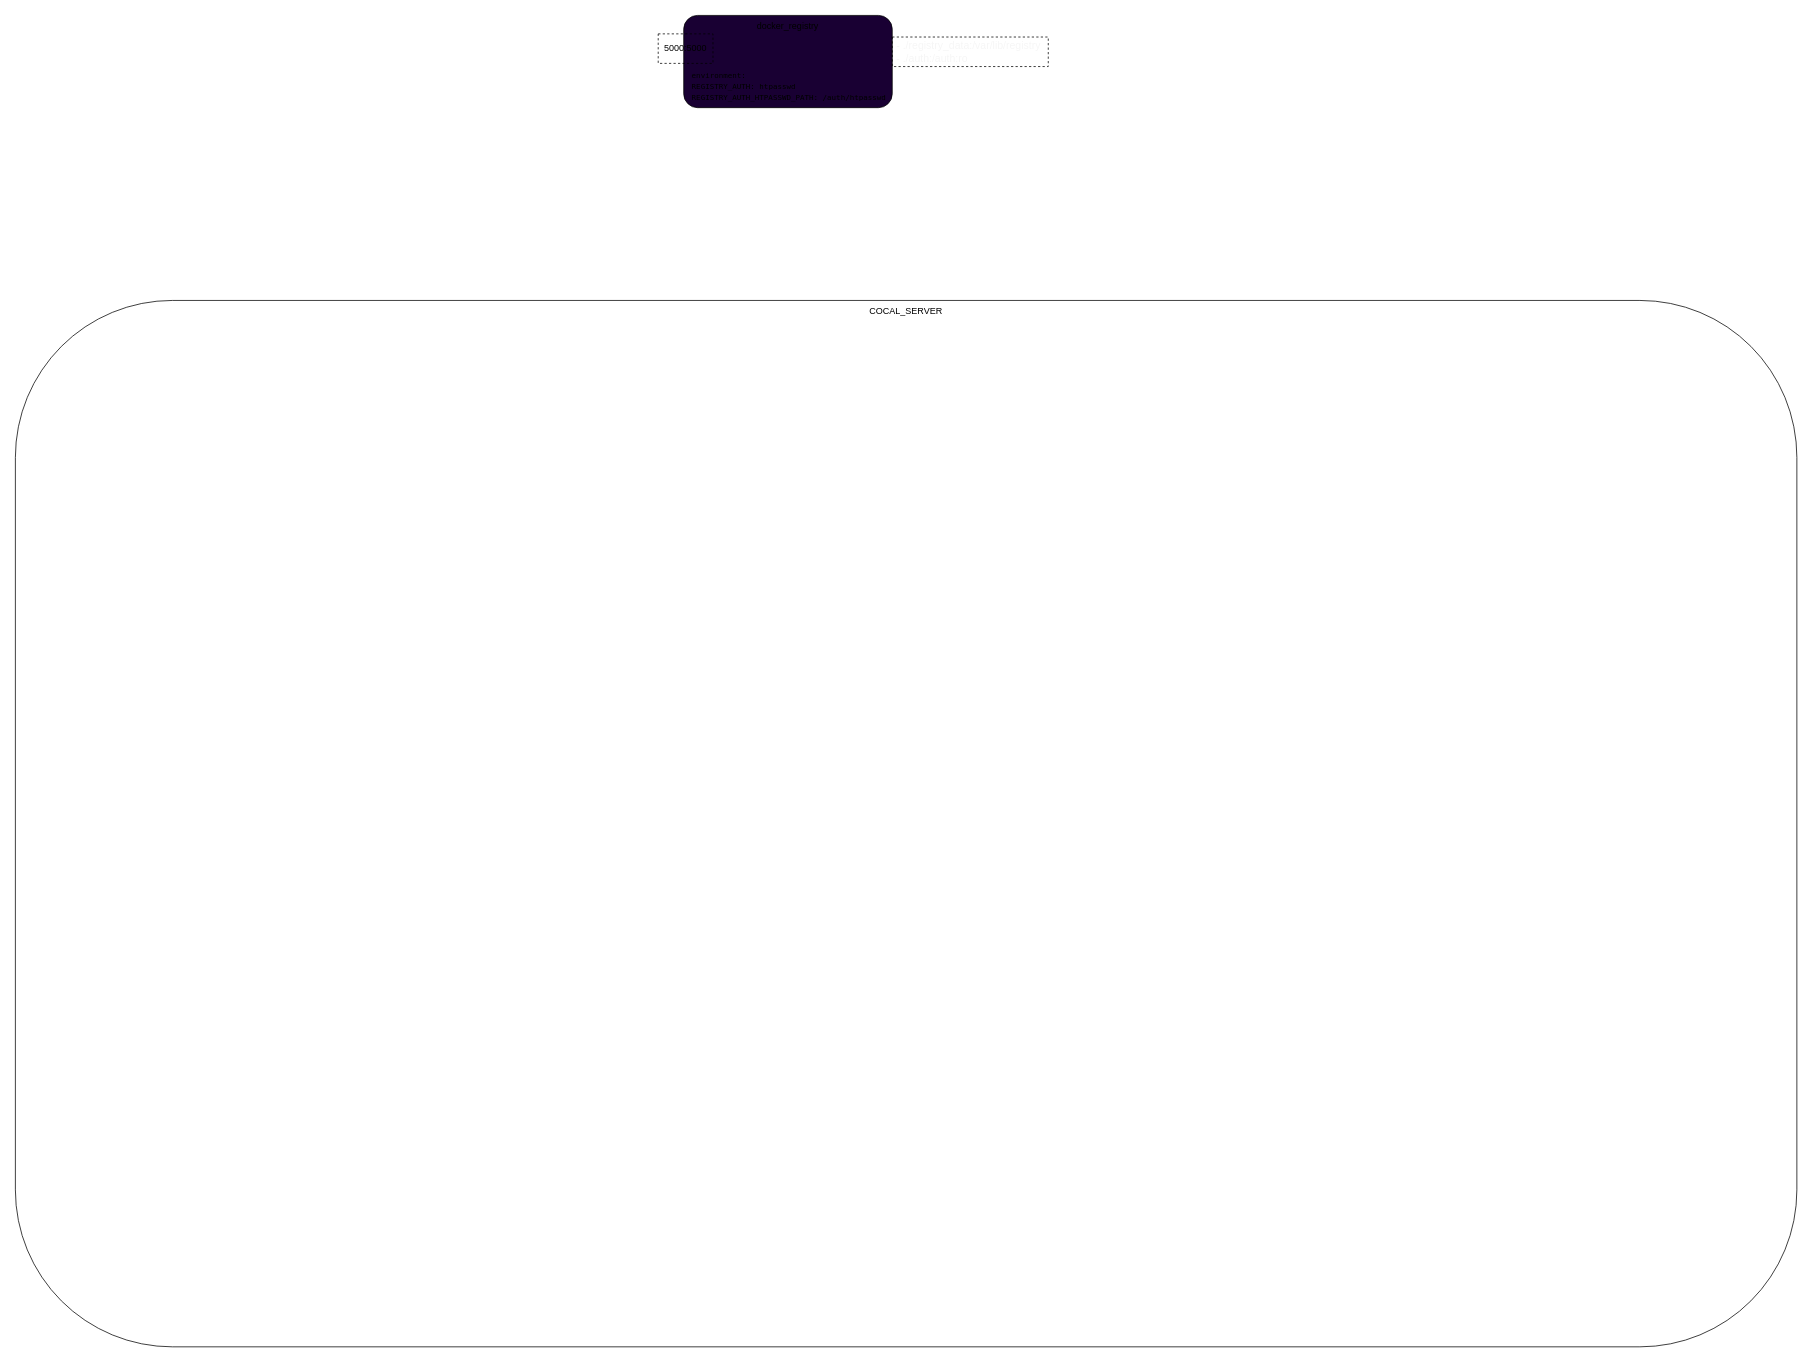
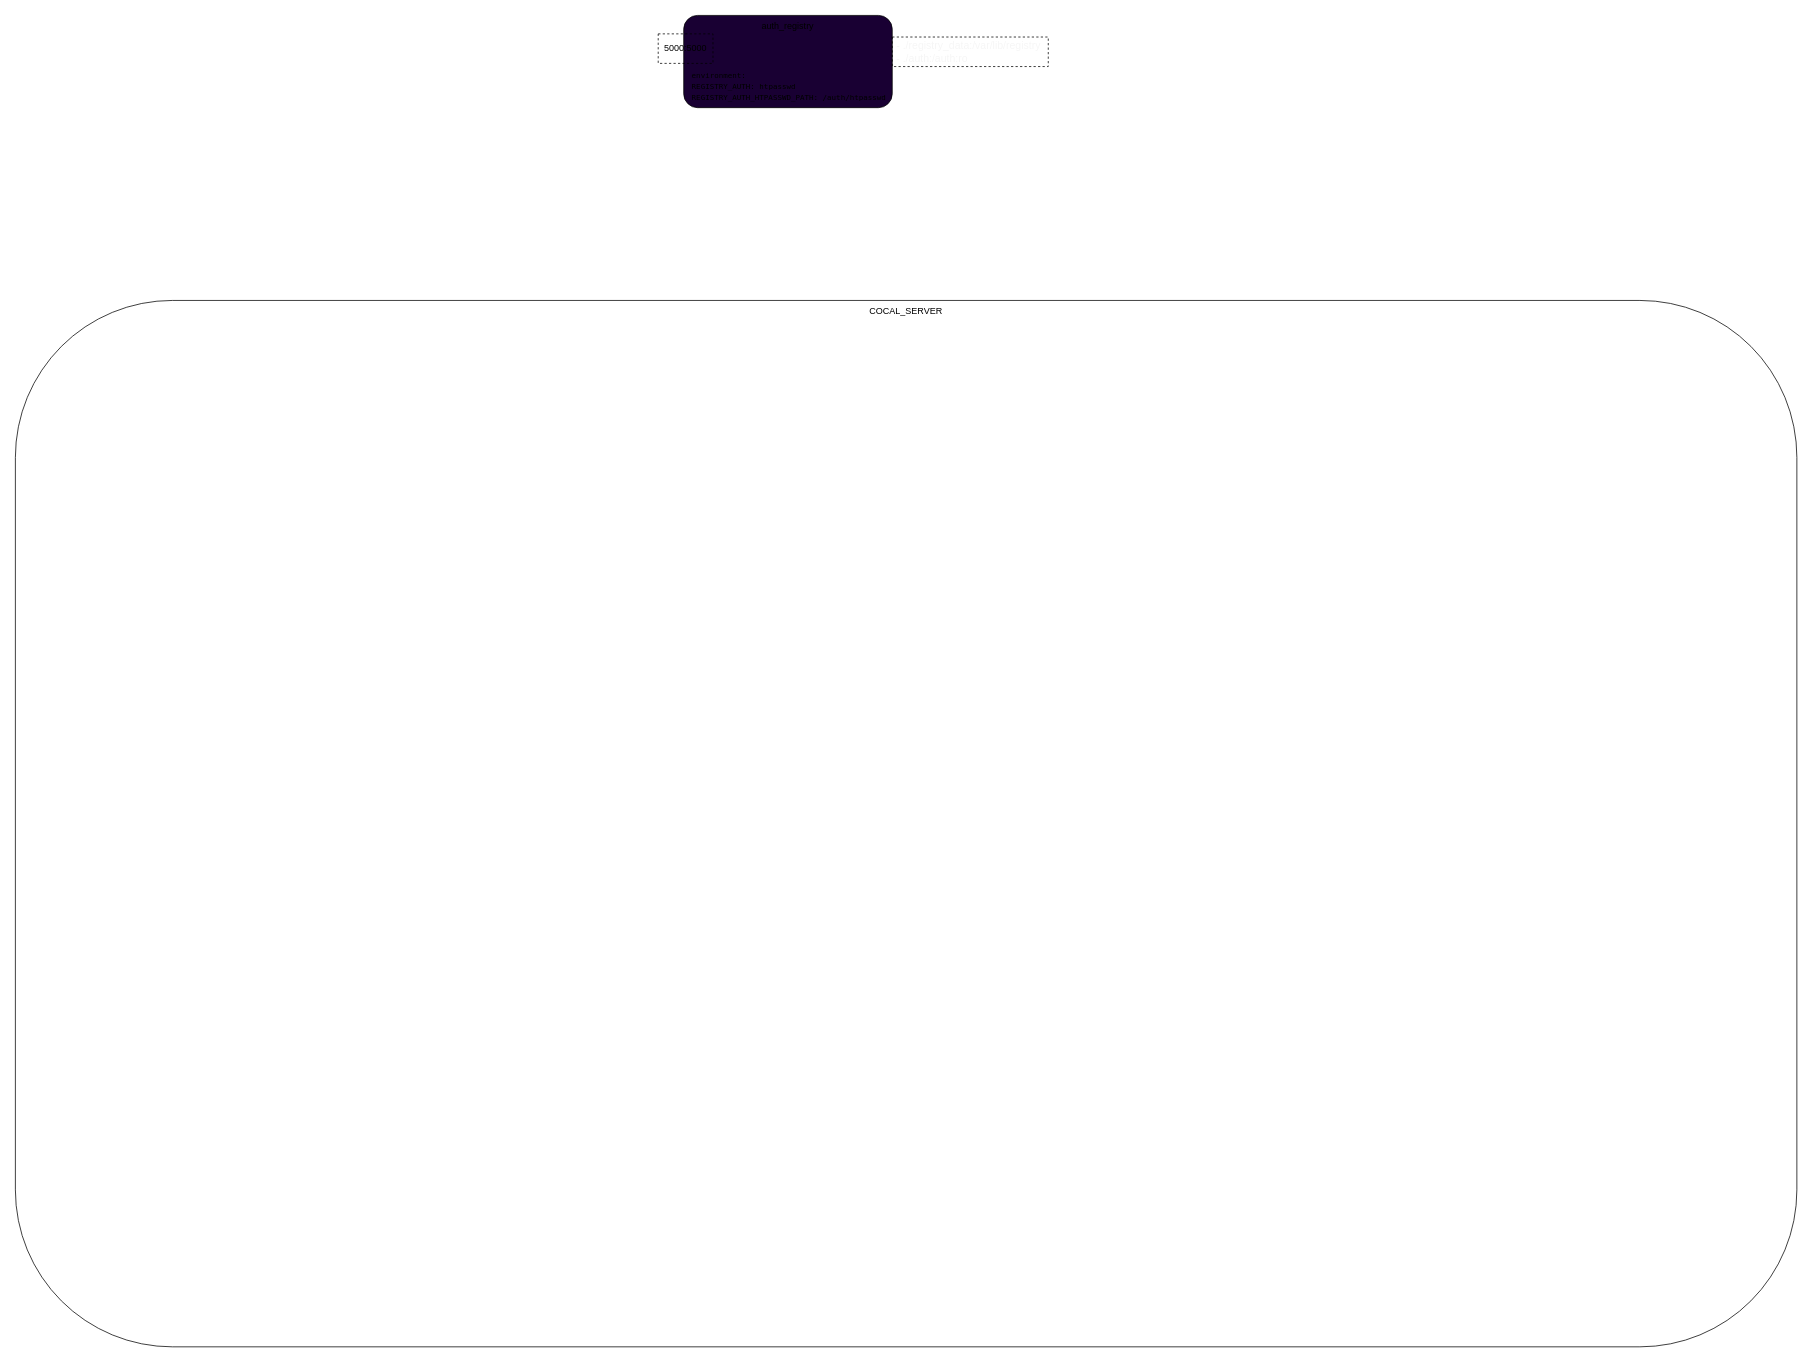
node "docker_registry": label "docker_registry" -> "auth_registry"
